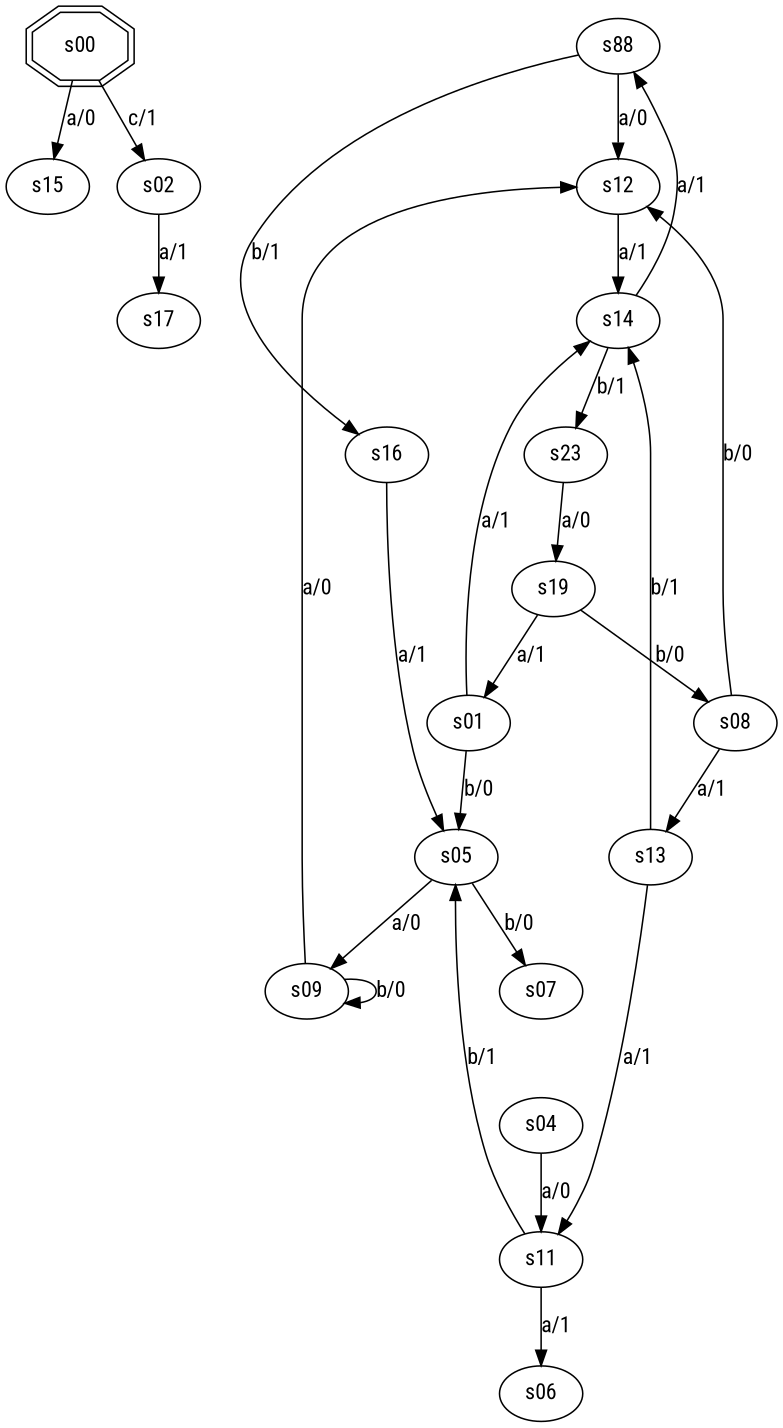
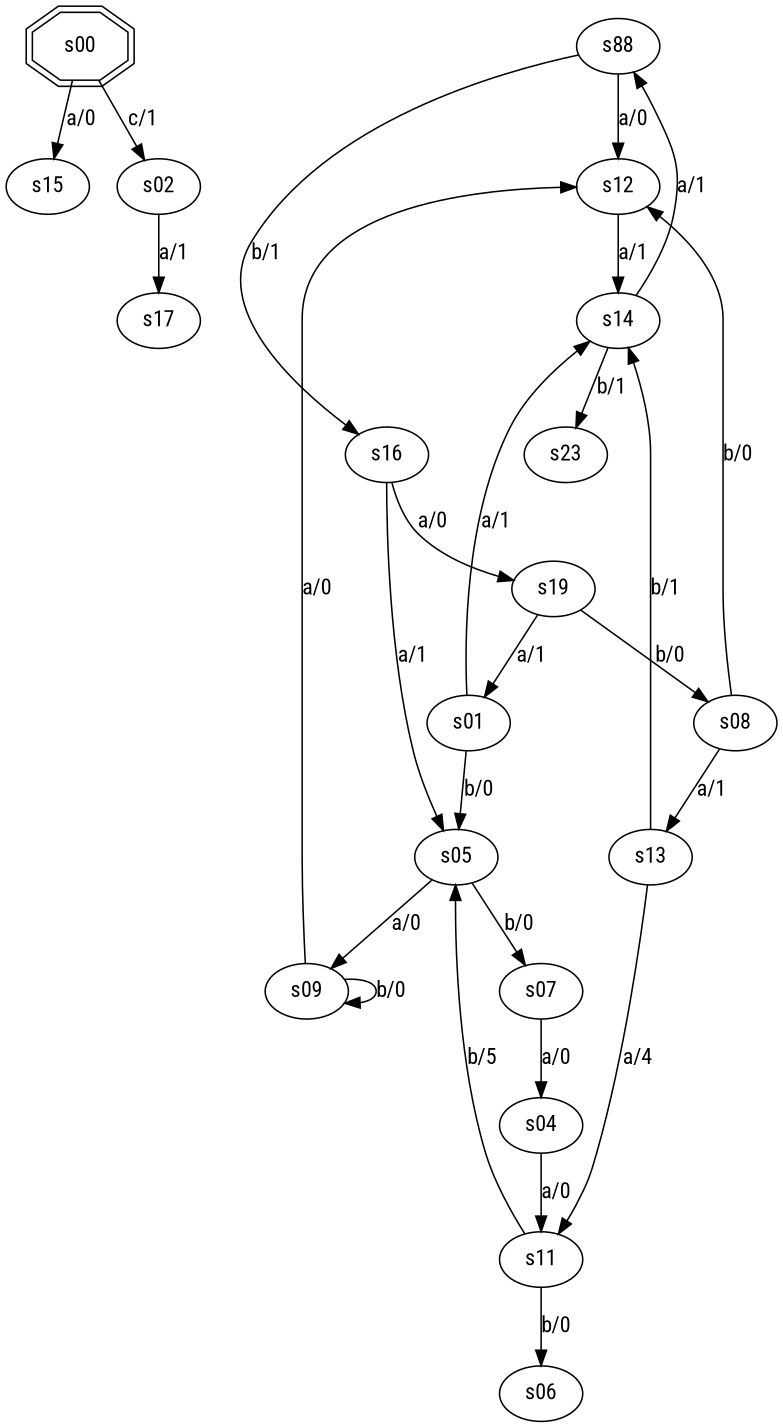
edge "s23" -> "s19": now "s16" -> "s19"
edge "s07" -> "s04": added, label "a/0"
edge "s11" -> "s05": label "b/1" -> "b/5"
edge "s13" -> "s11": label "a/1" -> "a/4"
edge "s11" -> "s06": label "a/1" -> "b/0"
